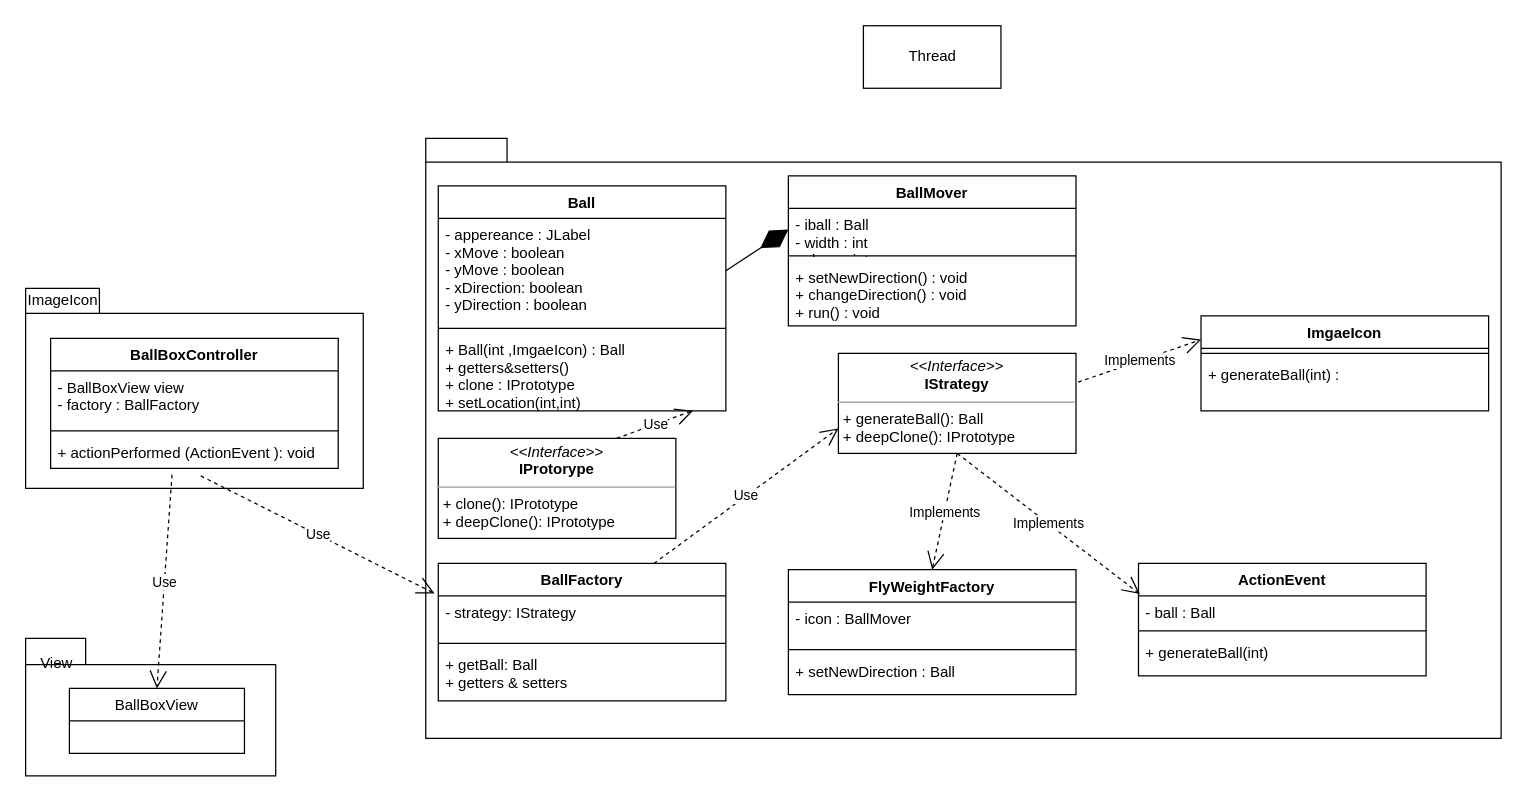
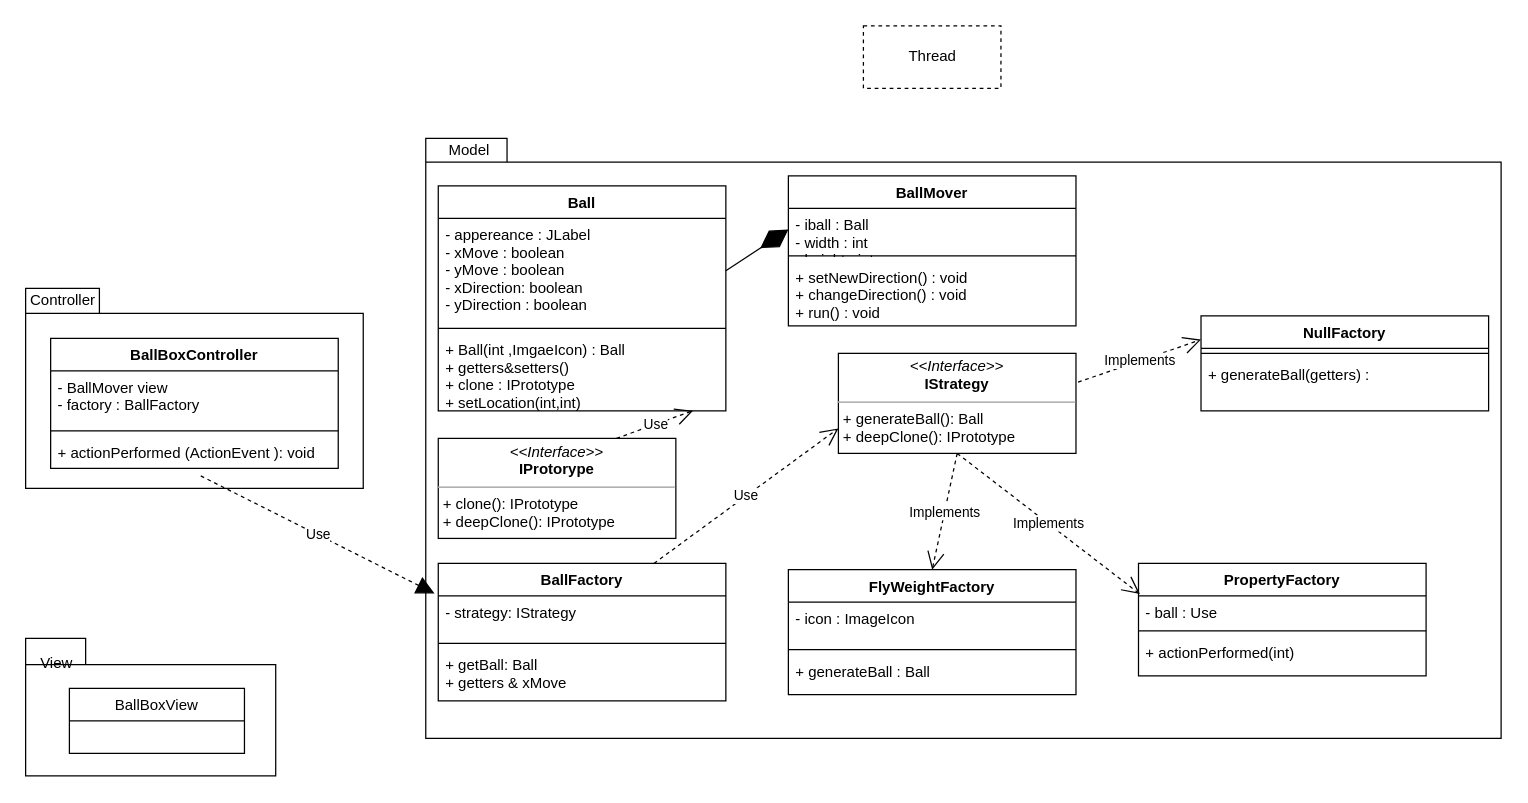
node "Thread": style solid -> dashed
node "Model": added
node "- iball : Ball - width : int - clone : int": label "- iball : Ball - width : int - clone : int" -> "- iball : Ball - width : int - height : int"
node "ImageIcon": label "ImageIcon" -> "Controller"
node "ImgaeIcon": label "ImgaeIcon" -> "NullFactory"
node "+ generateBall(int) :": label "+ generateBall(int) :" -> "+ generateBall(getters) :"
node "- BallBoxView view - factory : BallFactory": label "- BallBoxView view - factory : BallFactory" -> "- BallMover view - factory : BallFactory"
edge "+ actionPerformed (ActionEvent ): void" -> "BallBoxView": removed, label "Use"
node "ActionEvent": label "ActionEvent" -> "PropertyFactory"
edge "+ actionPerformed (ActionEvent ): void" -> "- strategy: IStrategy": arrowhead open -> block
node "- ball : Ball": label "- ball : Ball" -> "- ball : Use"
node "- icon : BallMover": label "- icon : BallMover" -> "- icon : ImageIcon"
node "+ generateBall(int)": label "+ generateBall(int)" -> "+ actionPerformed(int)"
node "+ getBall: Ball + getters & setters": label "+ getBall: Ball + getters & setters" -> "+ getBall: Ball + getters & xMove"
node "+ setNewDirection : Ball": label "+ setNewDirection : Ball" -> "+ generateBall : Ball"
